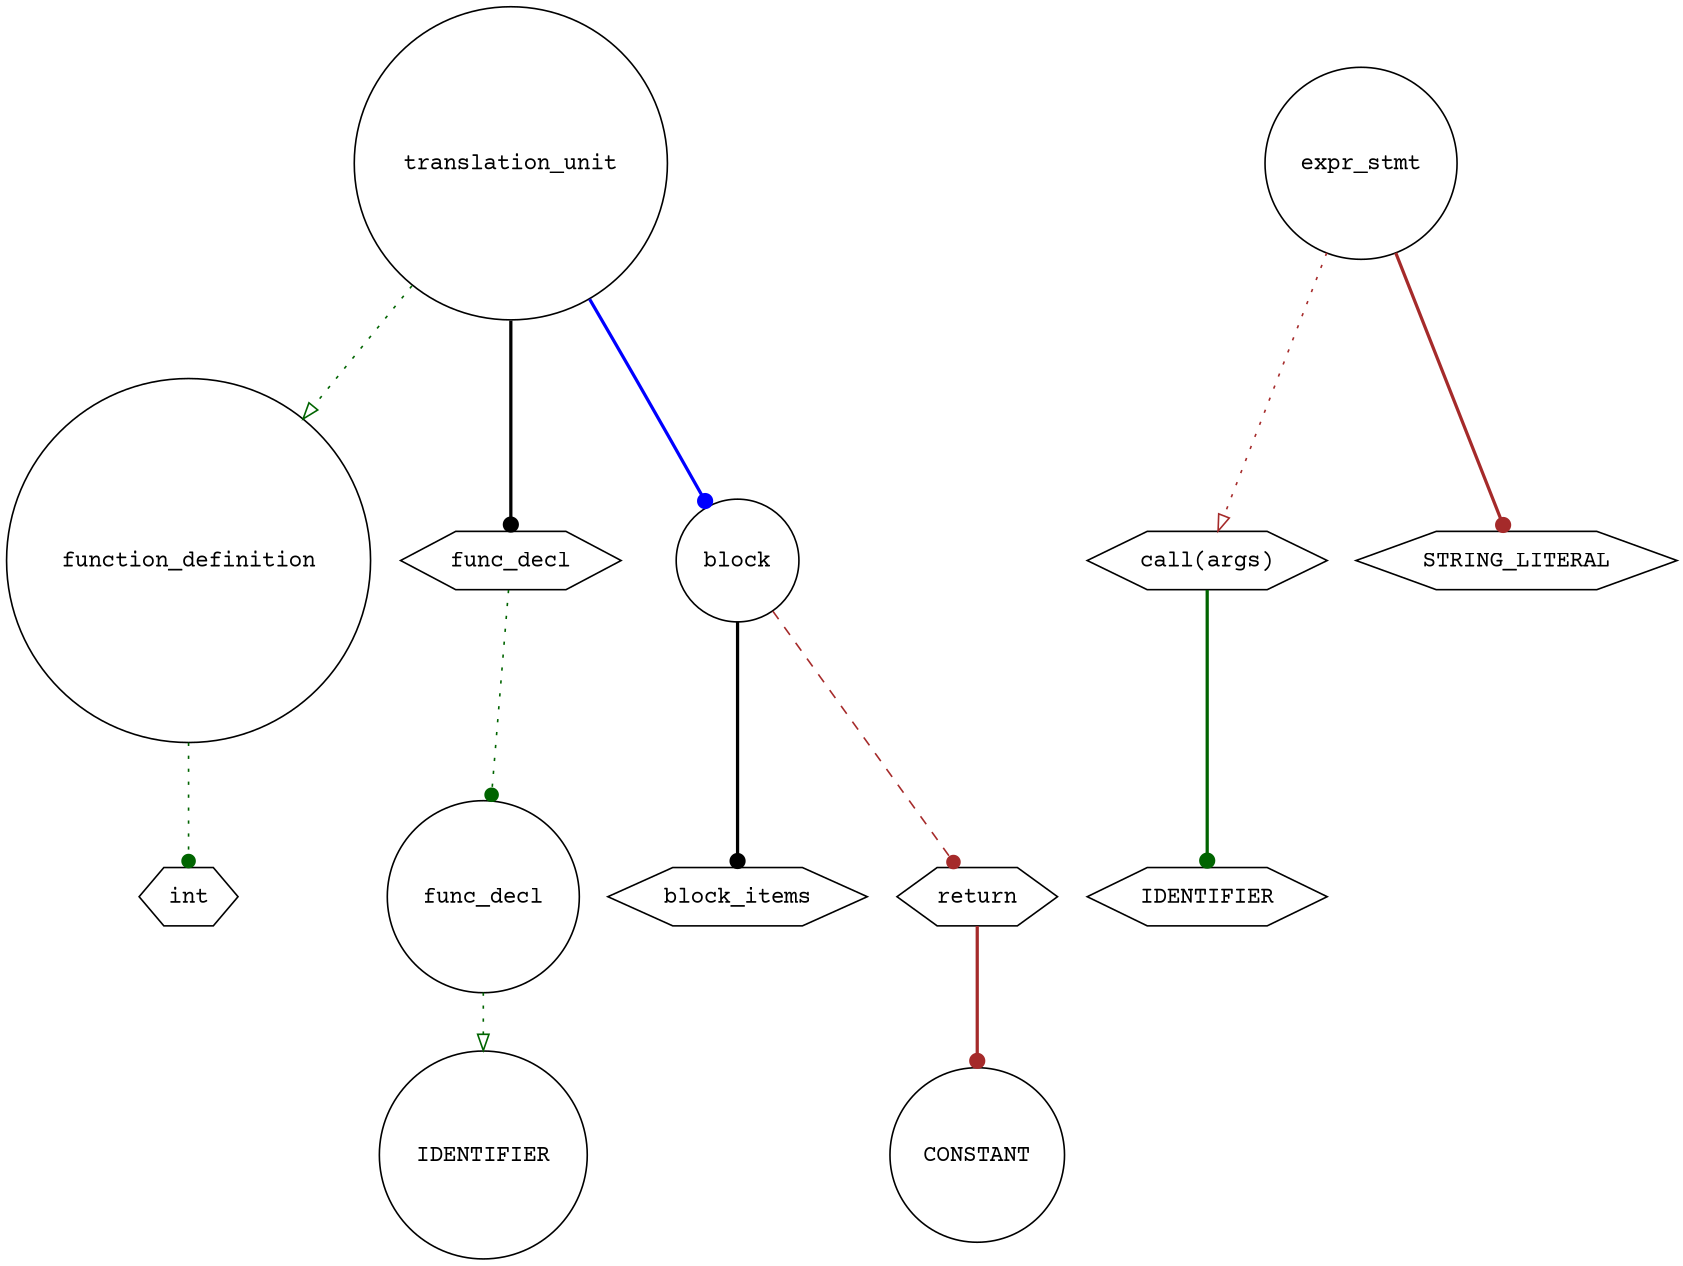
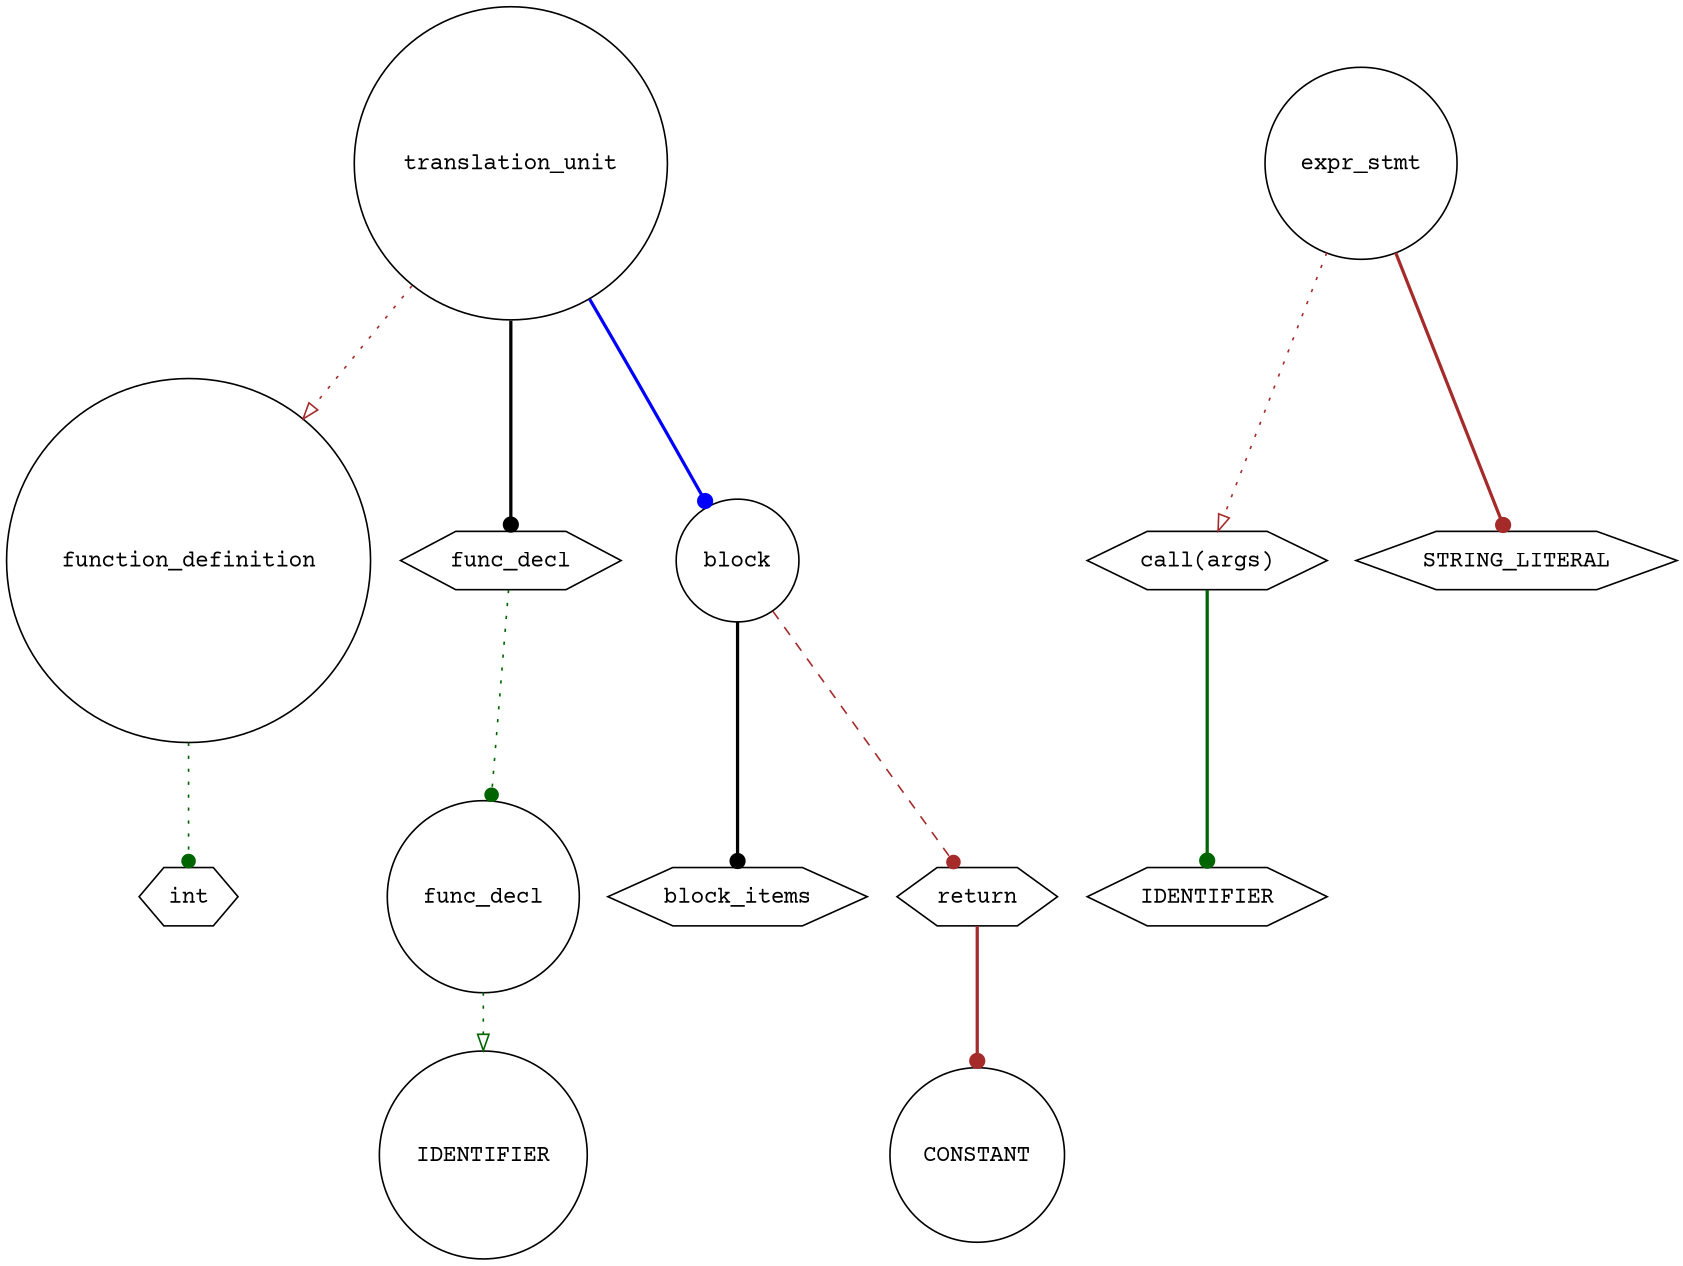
edge "translation_unit" -> "function_definition": color darkgreen -> brown
